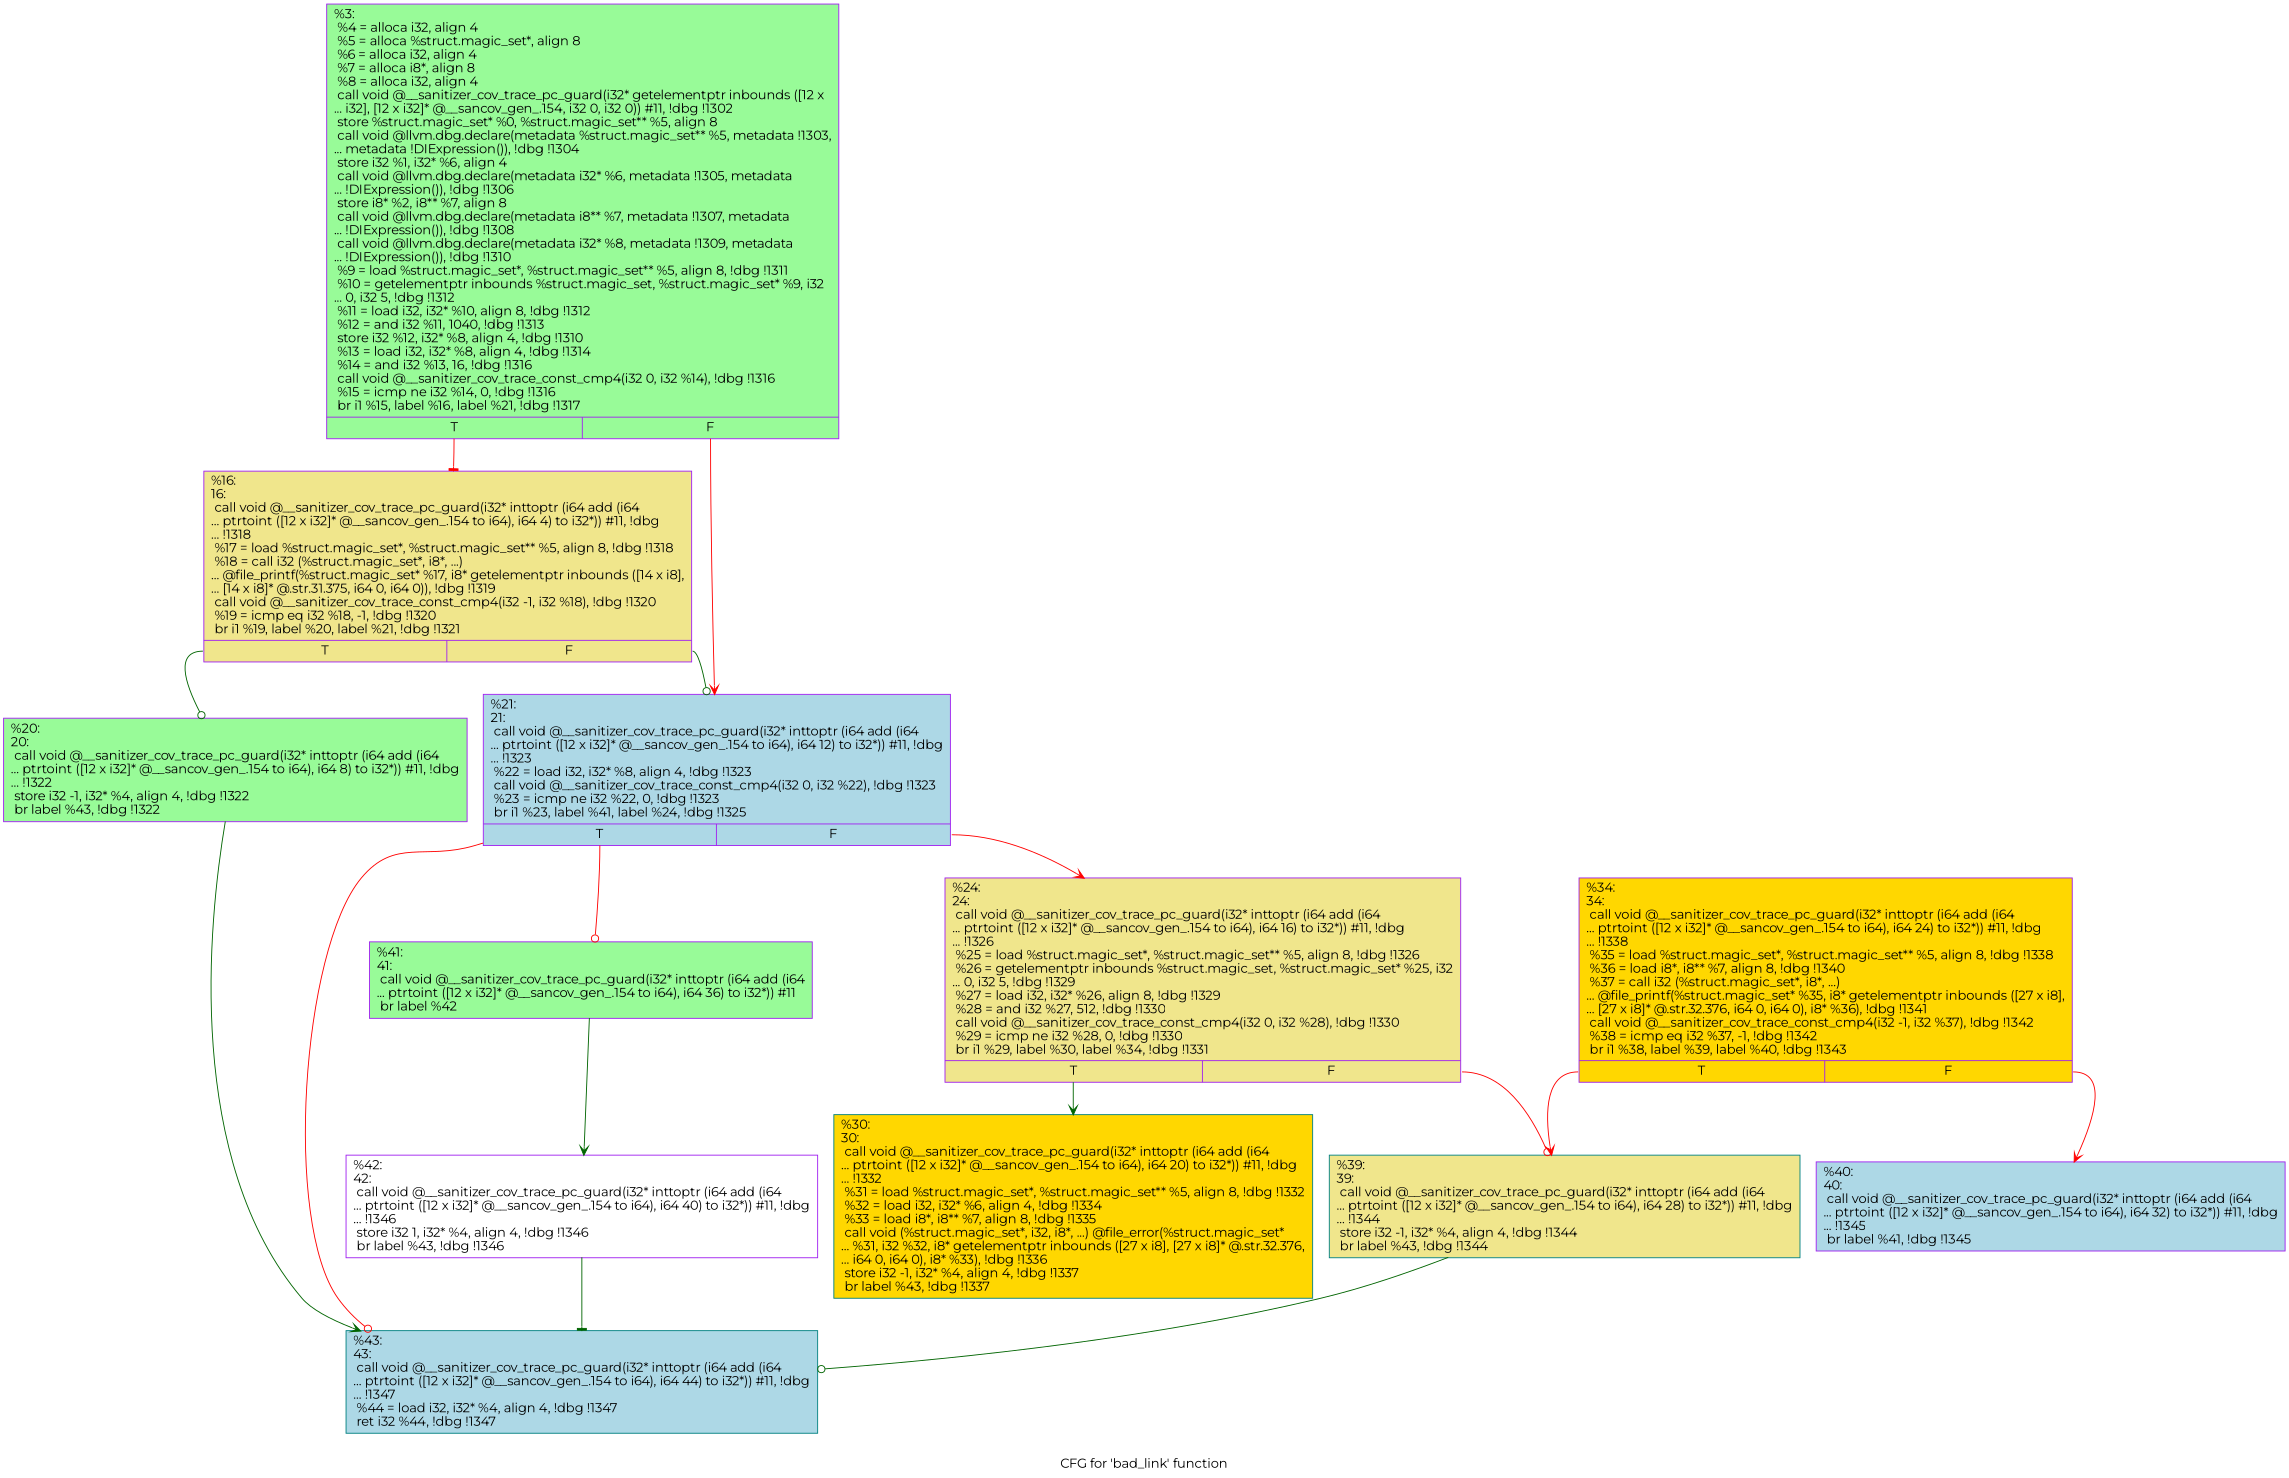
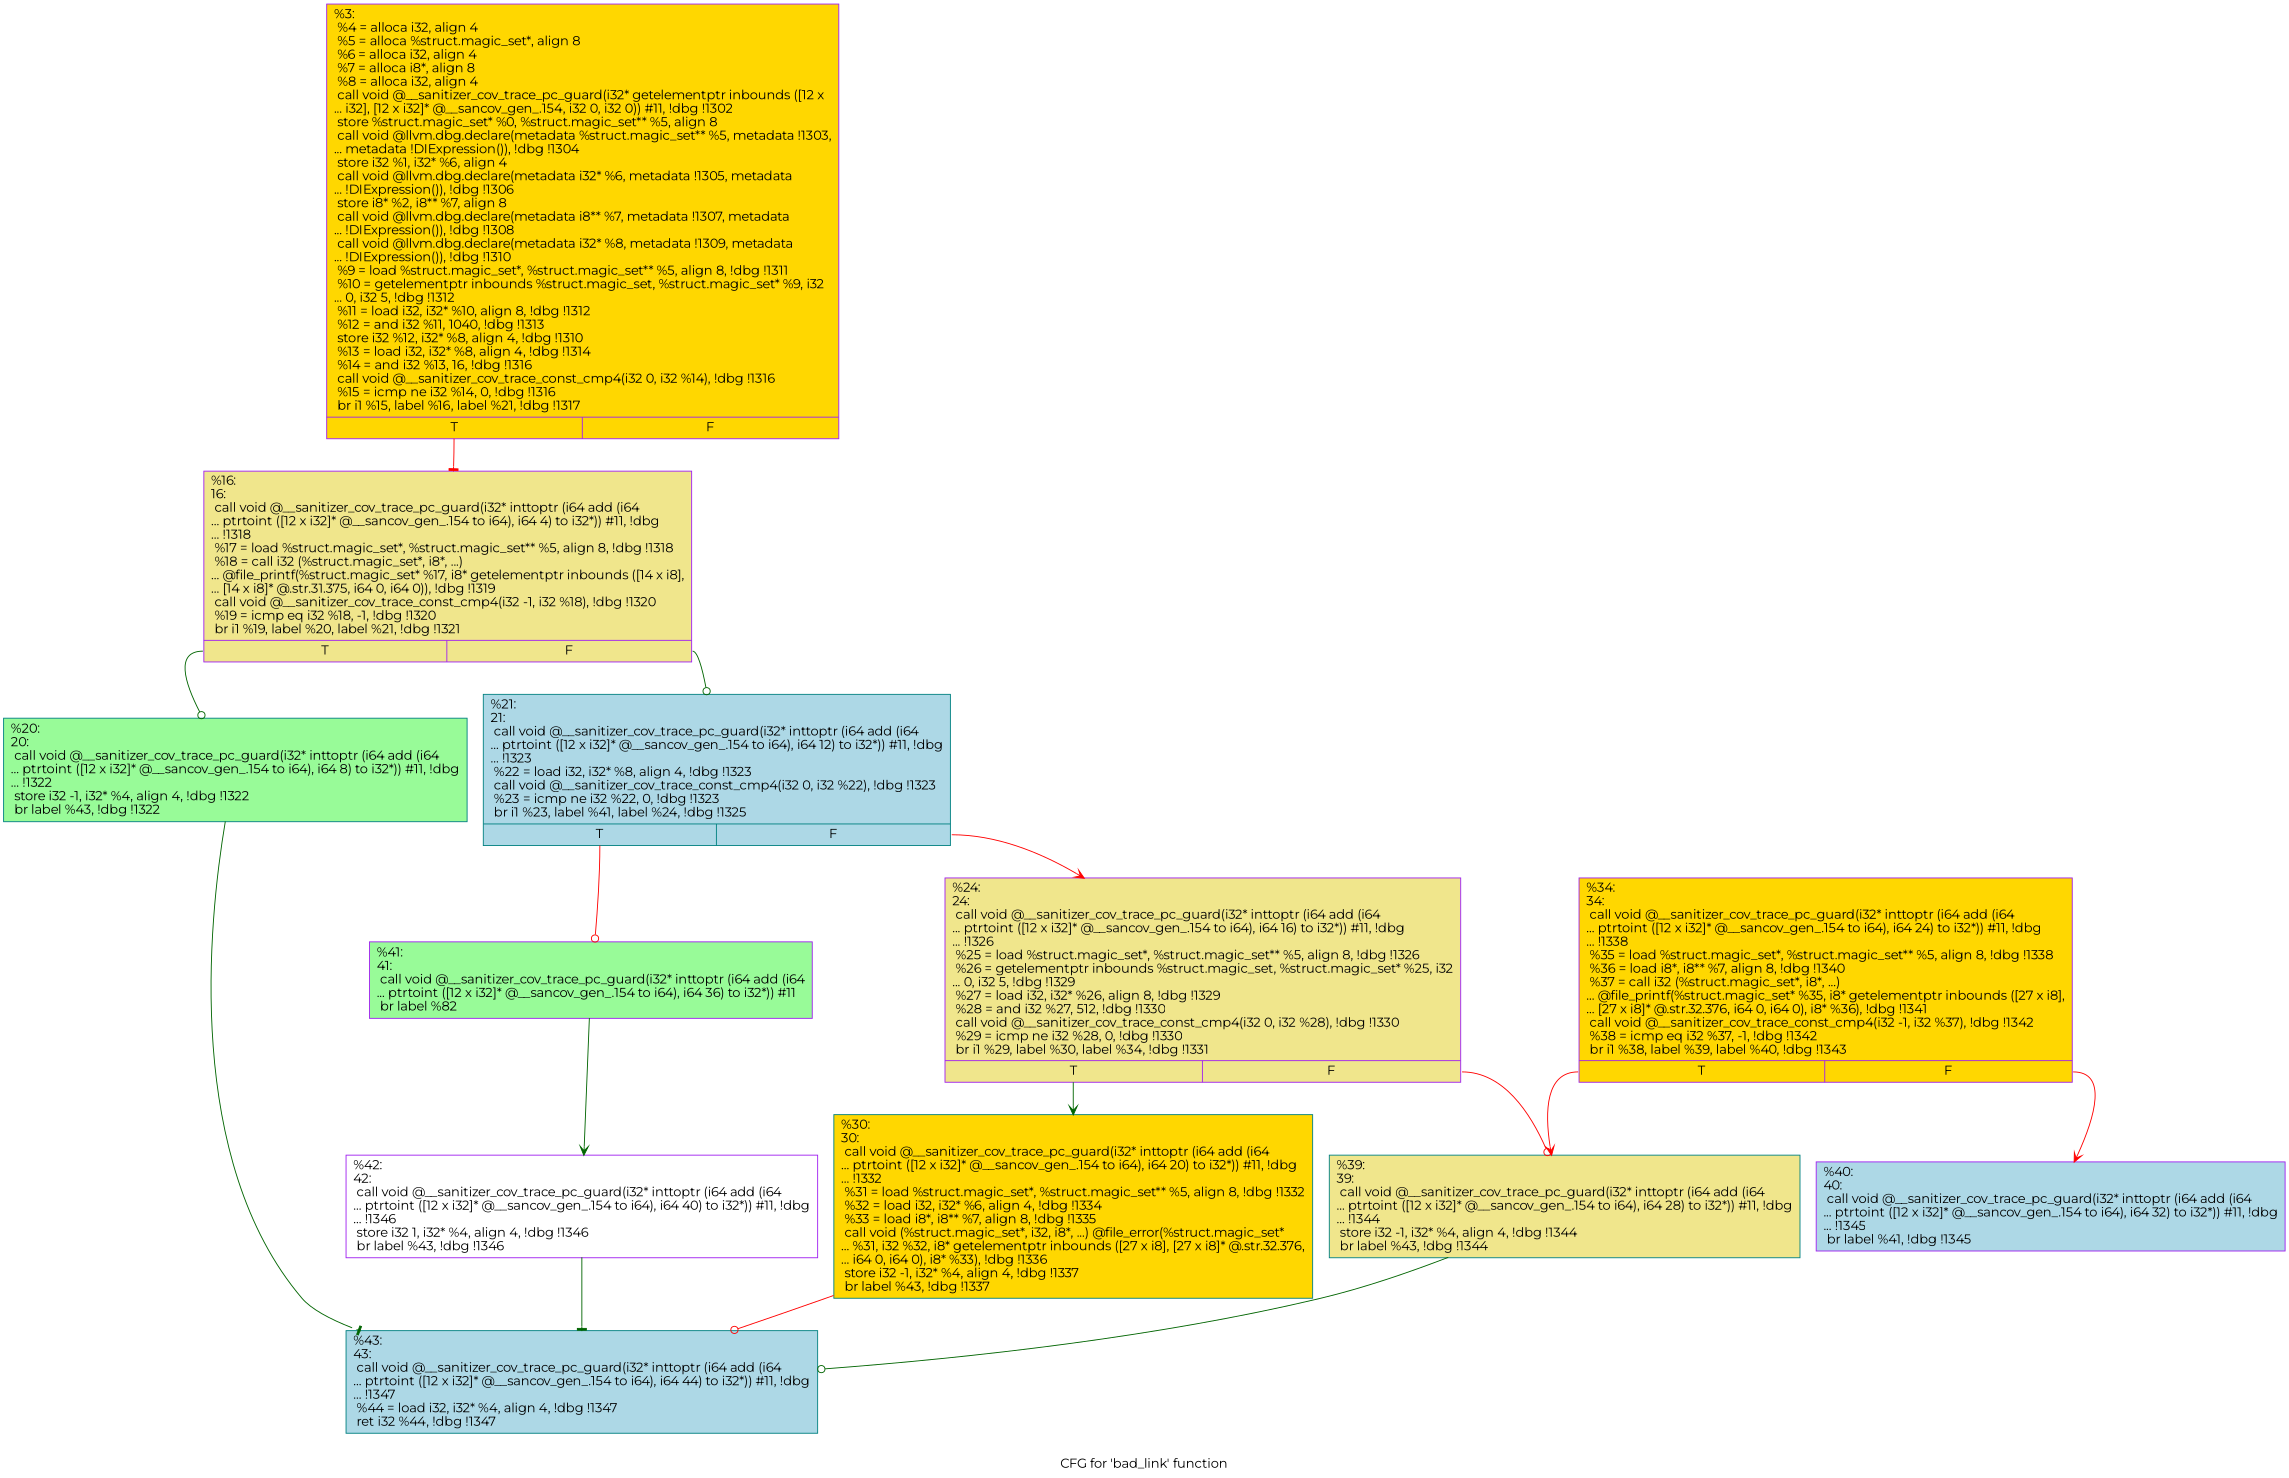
node "%3:": fillcolor palegreen -> gold
edge "%3:" -> "%21:": removed
node "%20:": color purple -> teal
node "%21:": color purple -> teal
node "%41:": text "br label %42" -> "br label %82"
edge "%21:" -> "%43:": now "%30:" -> "%43:"
edge "%20:" -> "%43:": arrowhead vee -> tee
